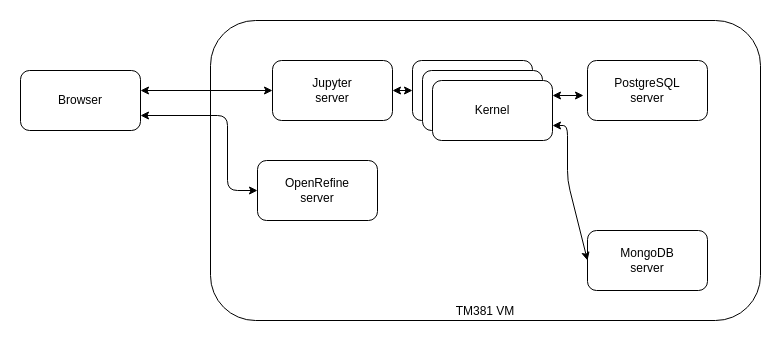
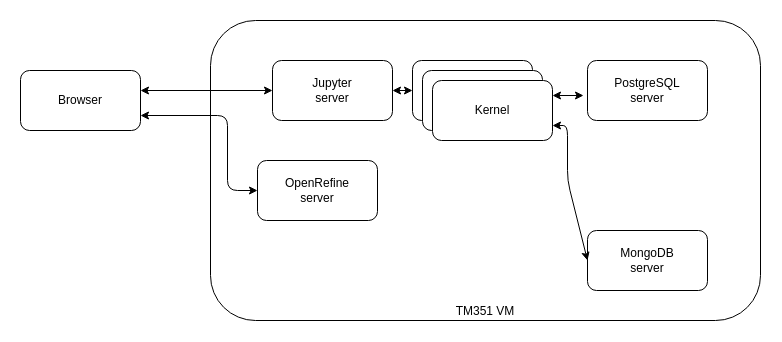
node "TM381 VM": label "TM381 VM" -> "TM351 VM"
